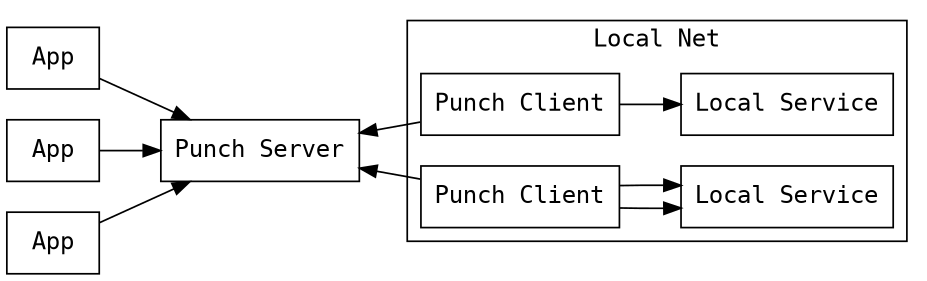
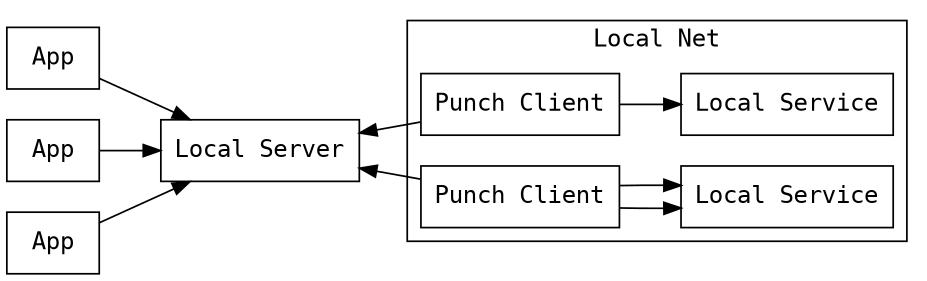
node "Punch Server": label "Punch Server" -> "Local Server"
